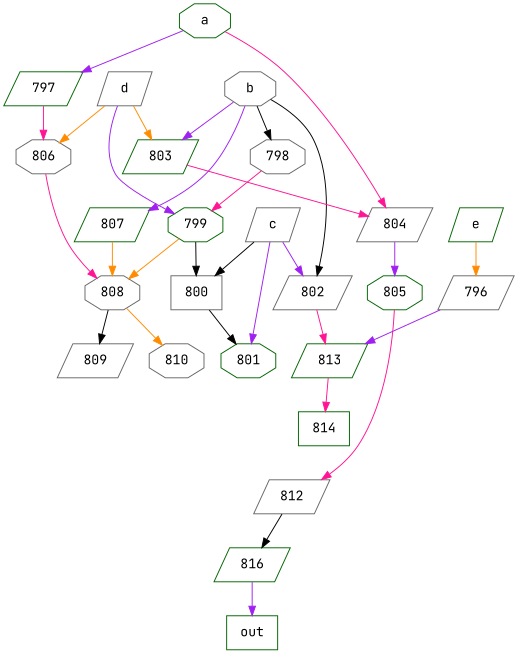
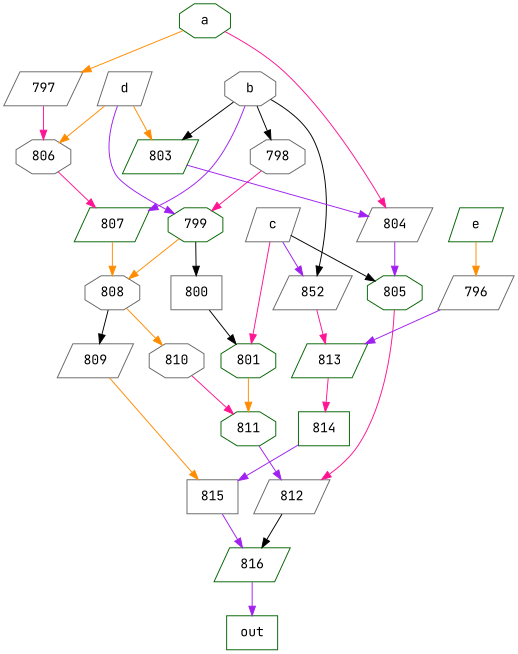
edge "a" -> "797": color purple -> darkorange
node "797": color darkgreen -> gray40
edge "b" -> "803": color purple -> black
edge "803" -> "804": color deeppink -> purple
edge "806" -> "808": now "806" -> "807"
edge "c" -> "800": now "c" -> "805"
edge "c" -> "801": color purple -> deeppink
node "802": label "802" -> "852"
node "811": added
node "815": added
